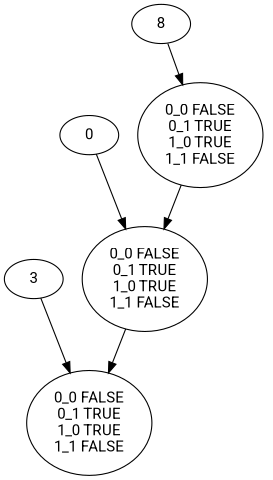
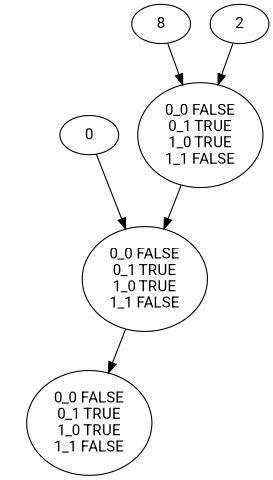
node "2": added
node "3": removed
